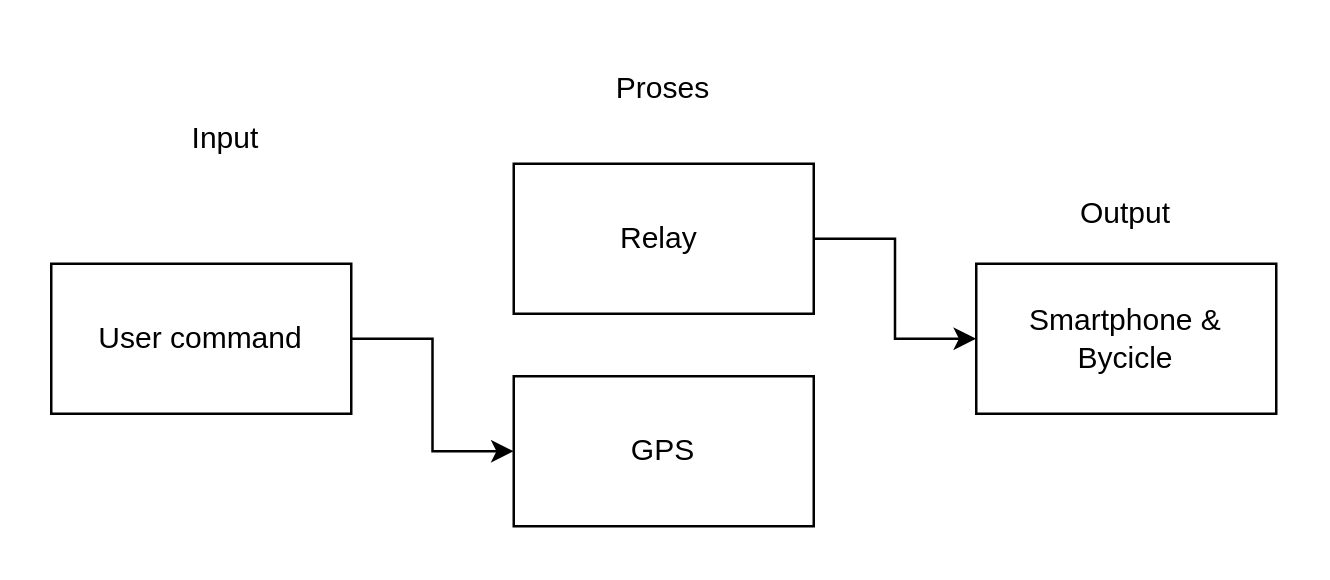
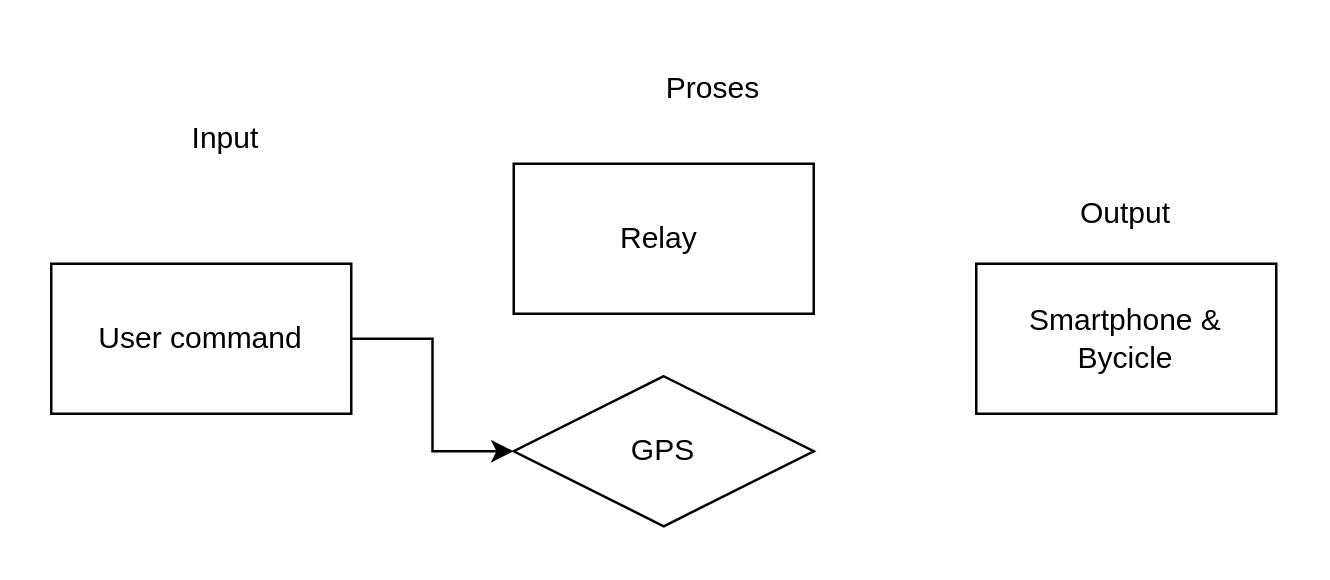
node "Proses": moved (664, 89) -> (714, 89)
edge "Relay" -> "Smartphone & Bycicle": removed
node "GPS": shape rectangle -> diamond
